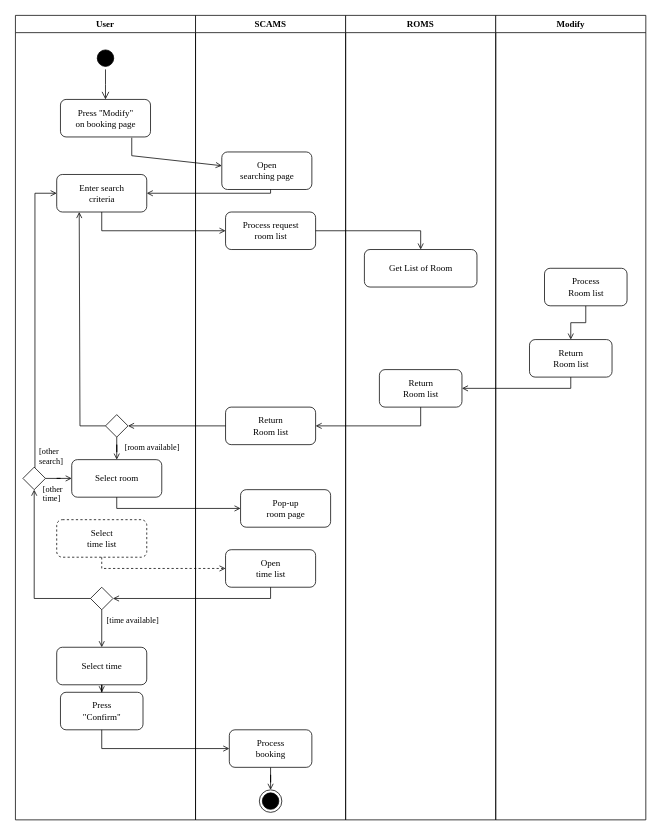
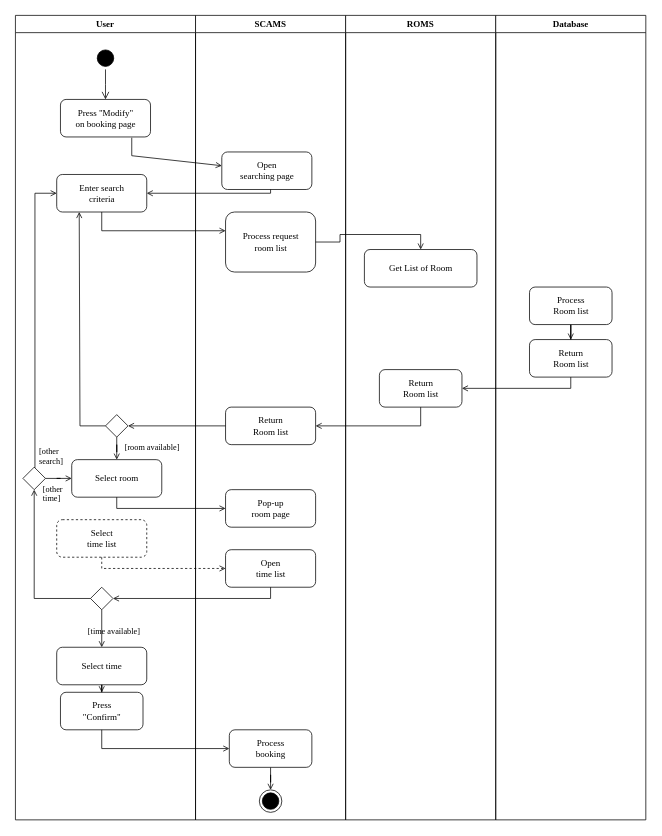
node "Modify": label "Modify" -> "Database"
node "Process request room list": size 90x38 -> 90x60
node "Process Room list": moved (585, 287) -> (570, 306)
node "Pop-up room page": moved (285, 508) -> (270, 508)
node "[time available]": moved (139, 621) -> (120, 632)
